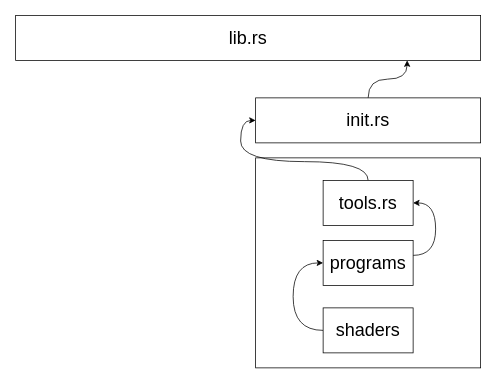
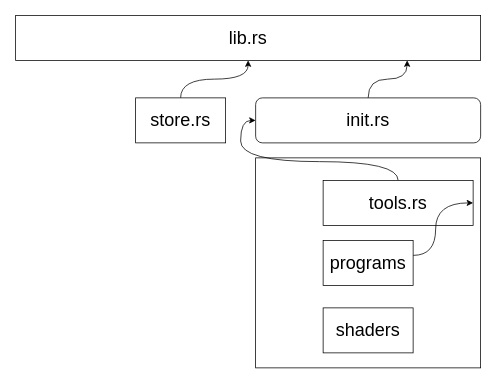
edge "store.rs" -> "lib.rs": added
node "store.rs": added
node "init.rs": shape rectangle -> rounded rectangle
node "tools.rs": size 90x45 -> 150x45
edge "shaders" -> "programs": removed
